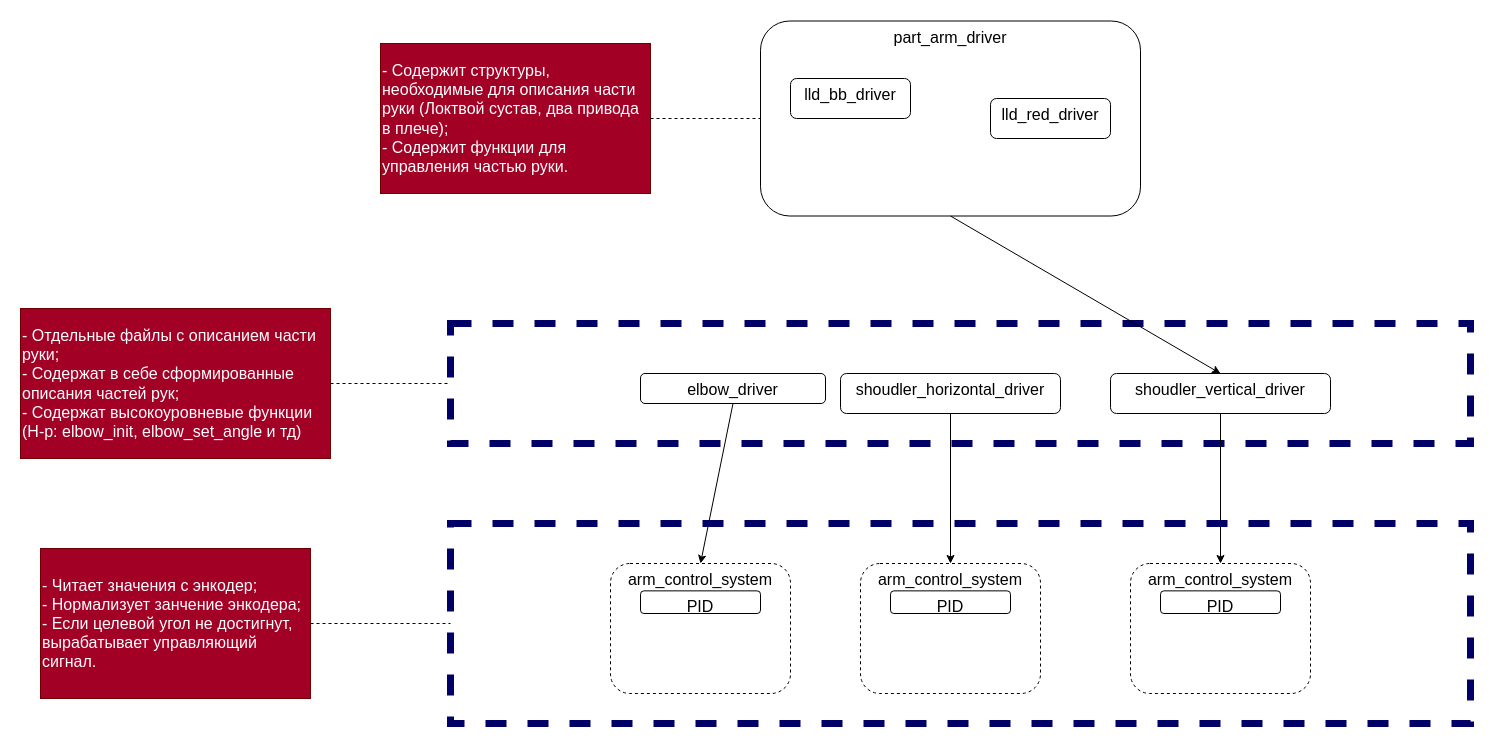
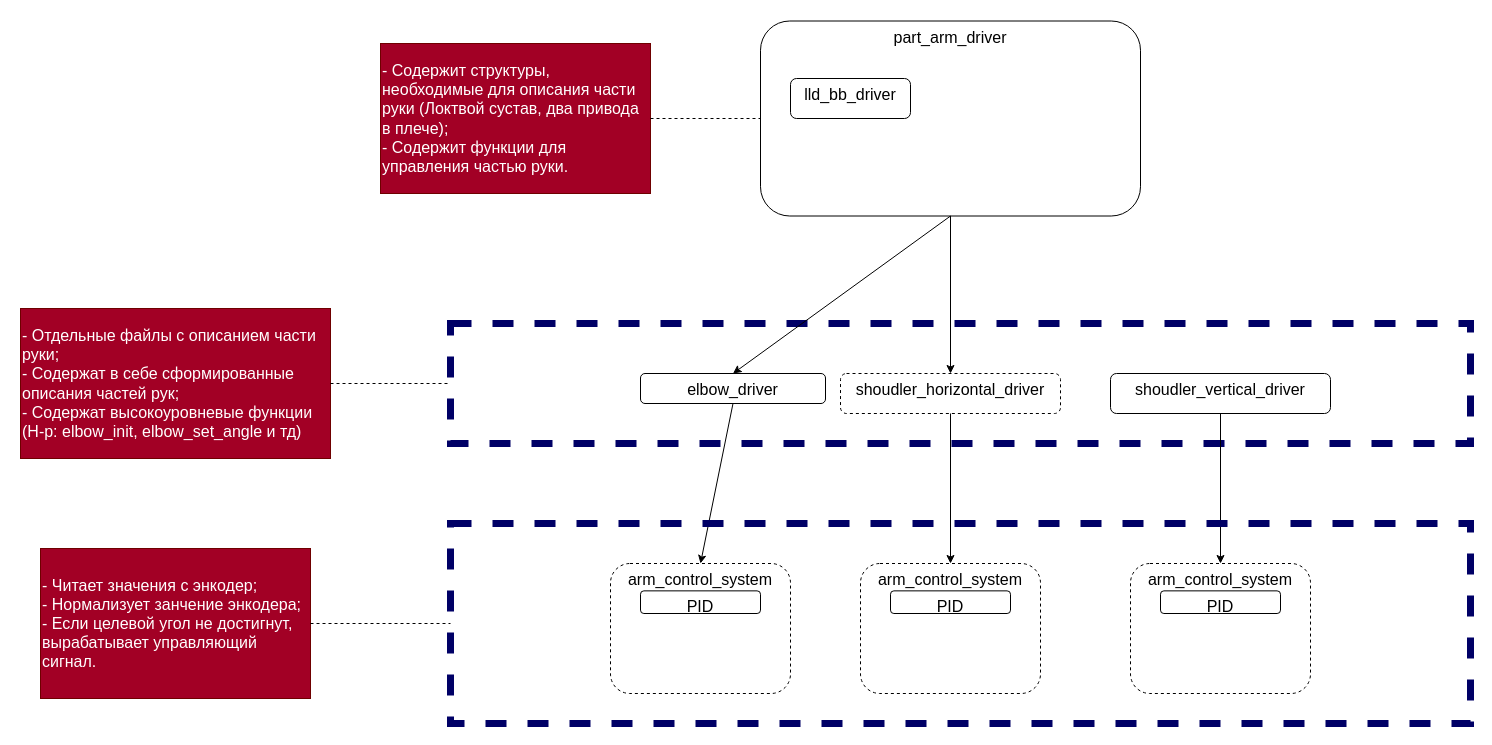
node "lld_red_driver": removed
edge "part_arm_driver" -> "elbow_driver": added
edge "part_arm_driver" -> "shoudler_vertical_driver": removed
edge "part_arm_driver" -> "shoudler_horizontal_driver": added
node "shoudler_horizontal_driver": style solid -> dashed
